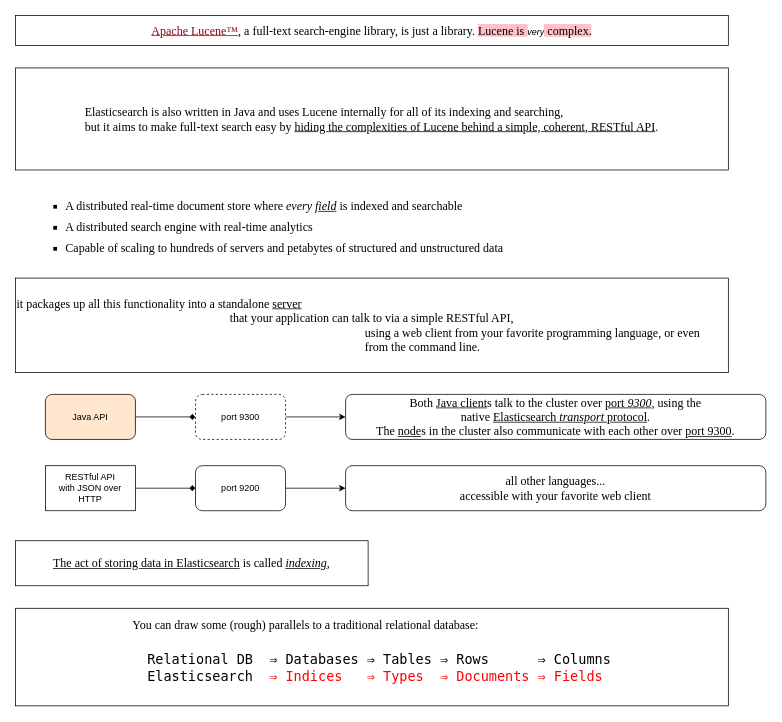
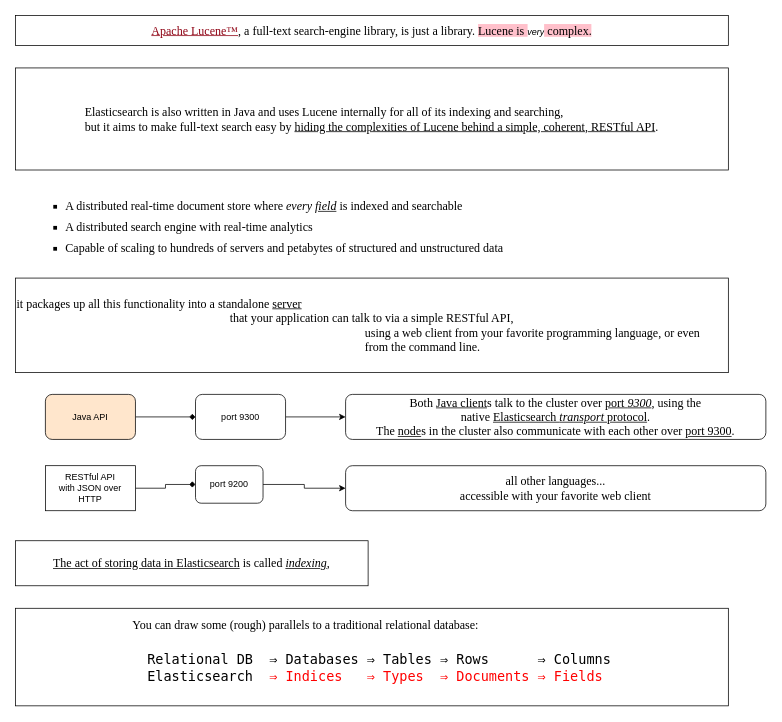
node "port 9300": style dashed -> solid
node "port 9200": size 90x45 -> 68x38
